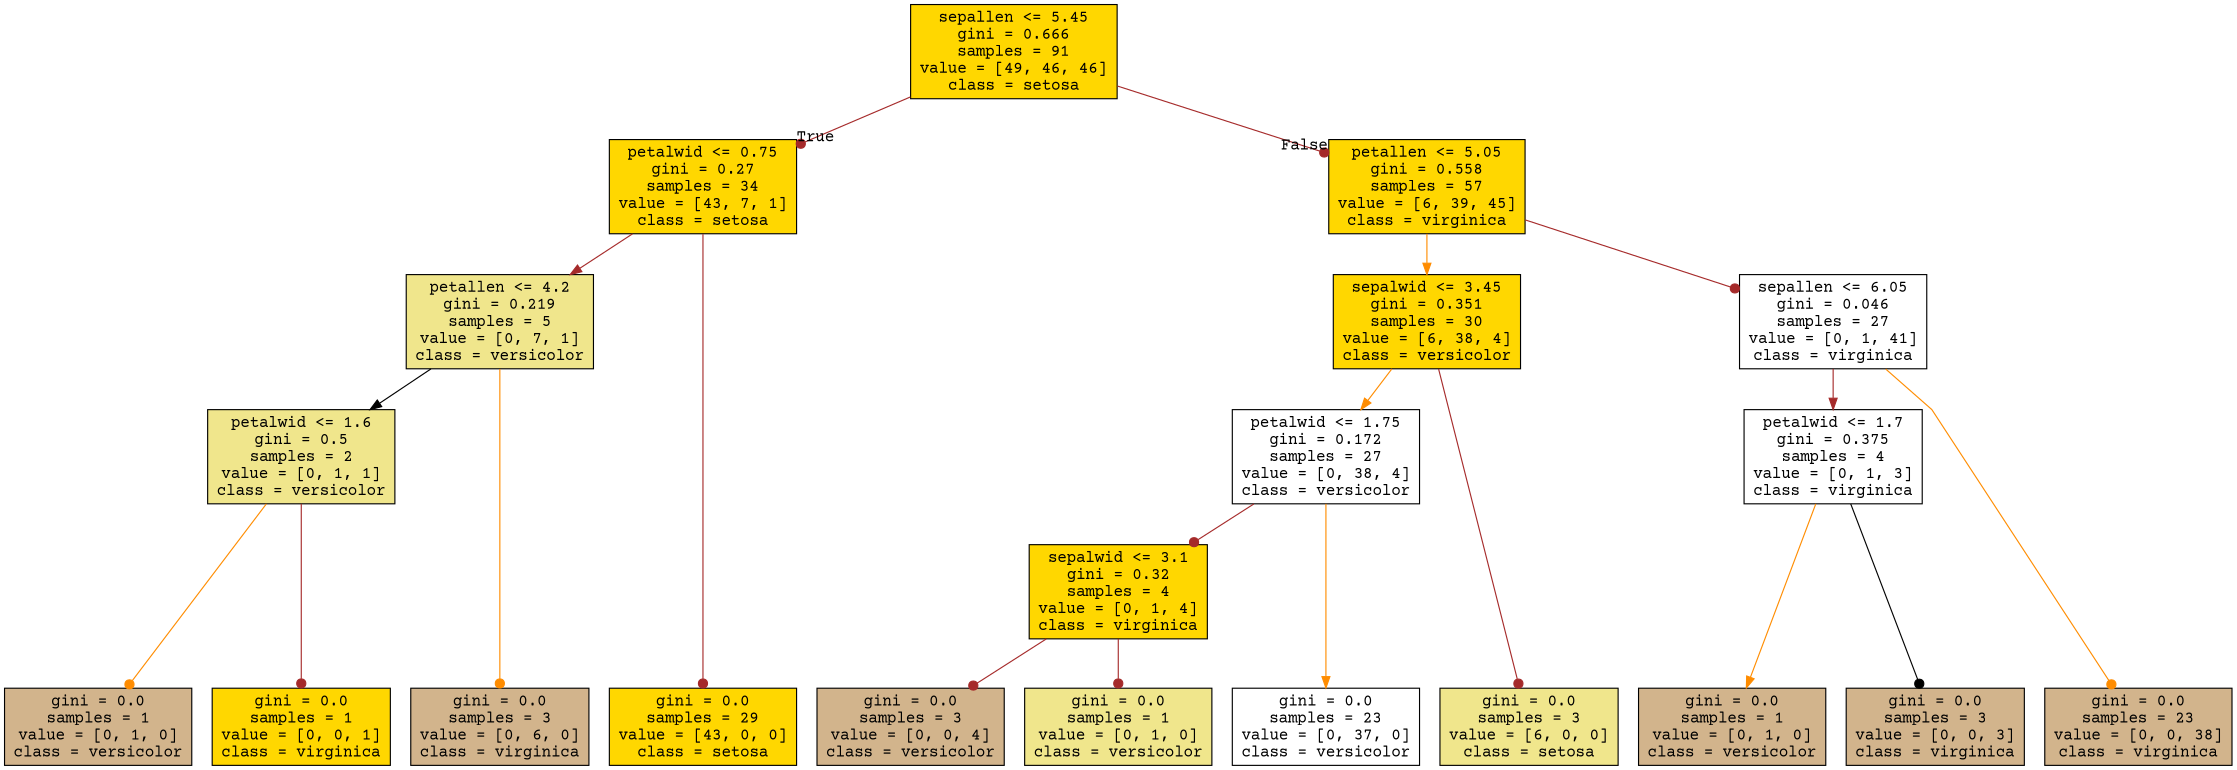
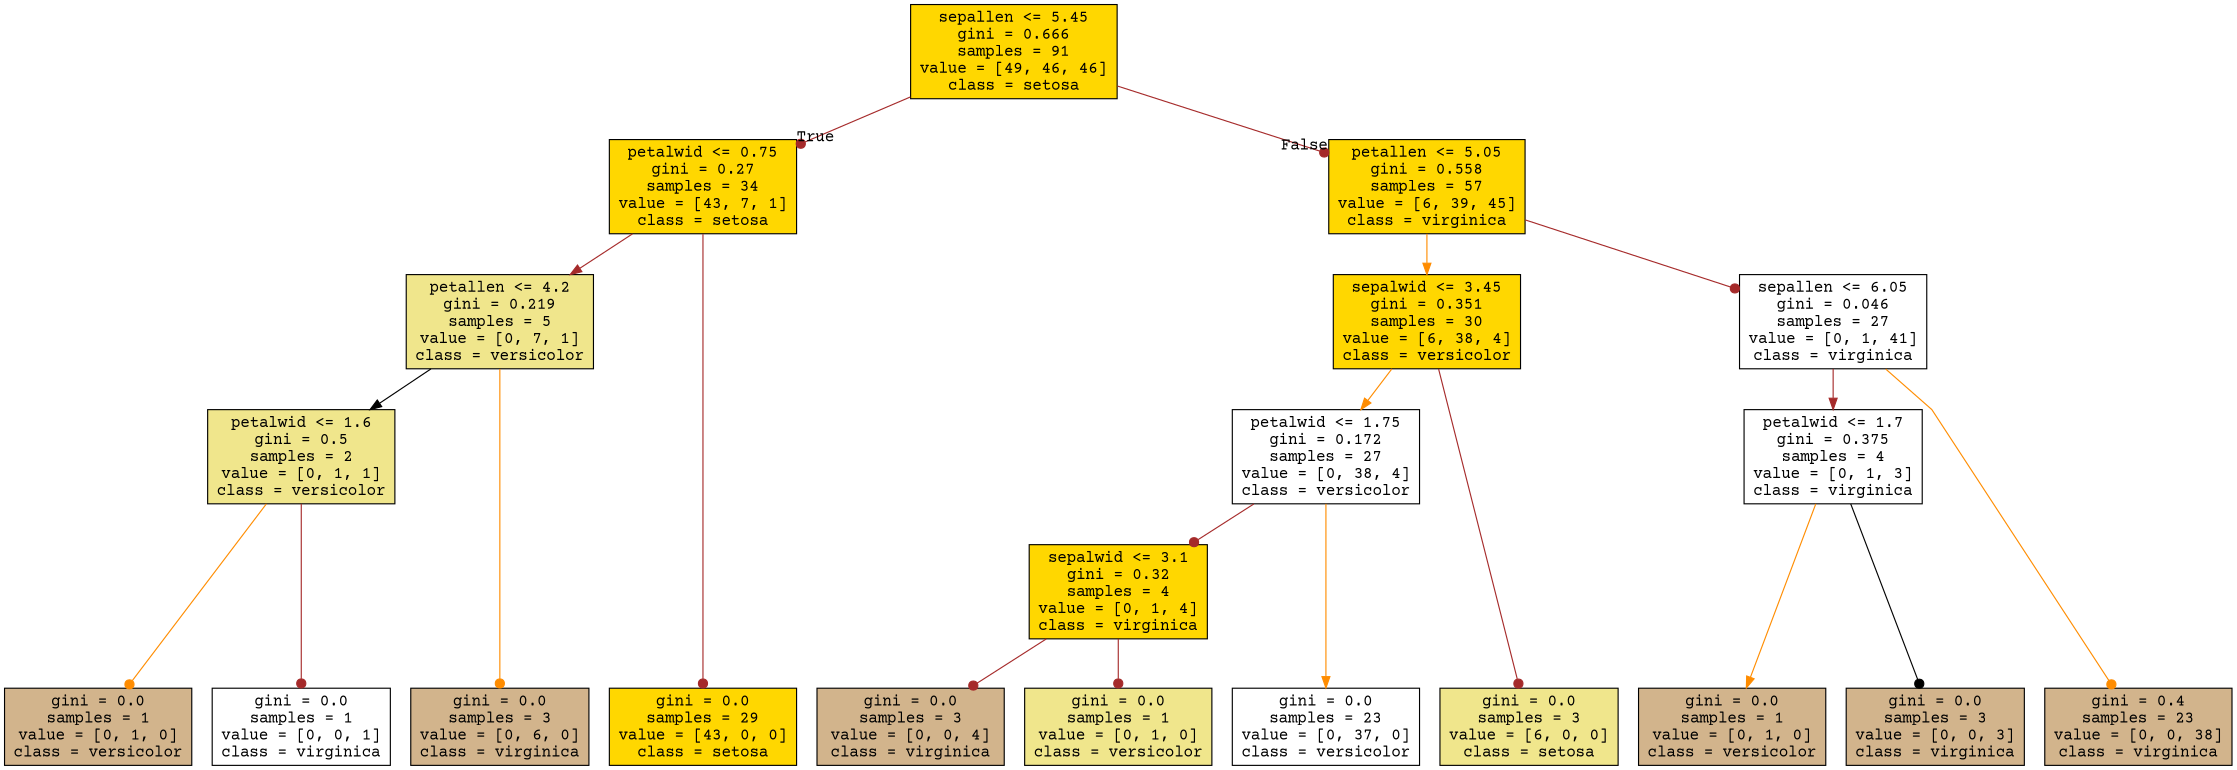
node "gini = 0.0 samples = 1 value = [0, 0, 1] class = virginica": fillcolor gold -> white
node "gini = 0.0 samples = 3 value = [0, 0, 4] class = versicolor": label "gini = 0.0 samples = 3 value = [0, 0, 4] class = versicolor" -> "gini = 0.0 samples = 3 value = [0, 0, 4] class = virginica"
node "gini = 0.0 samples = 23 value = [0, 0, 38] class = virginica": label "gini = 0.0 samples = 23 value = [0, 0, 38] class = virginica" -> "gini = 0.4 samples = 23 value = [0, 0, 38] class = virginica"
